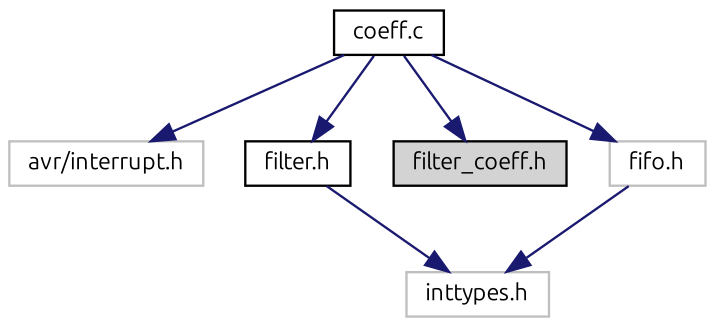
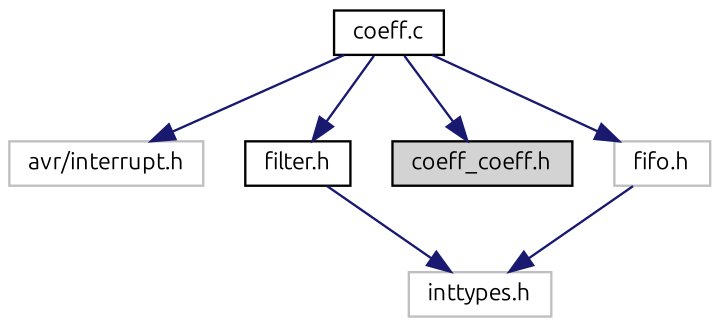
node "filter_coeff.h": label "filter_coeff.h" -> "coeff_coeff.h"
